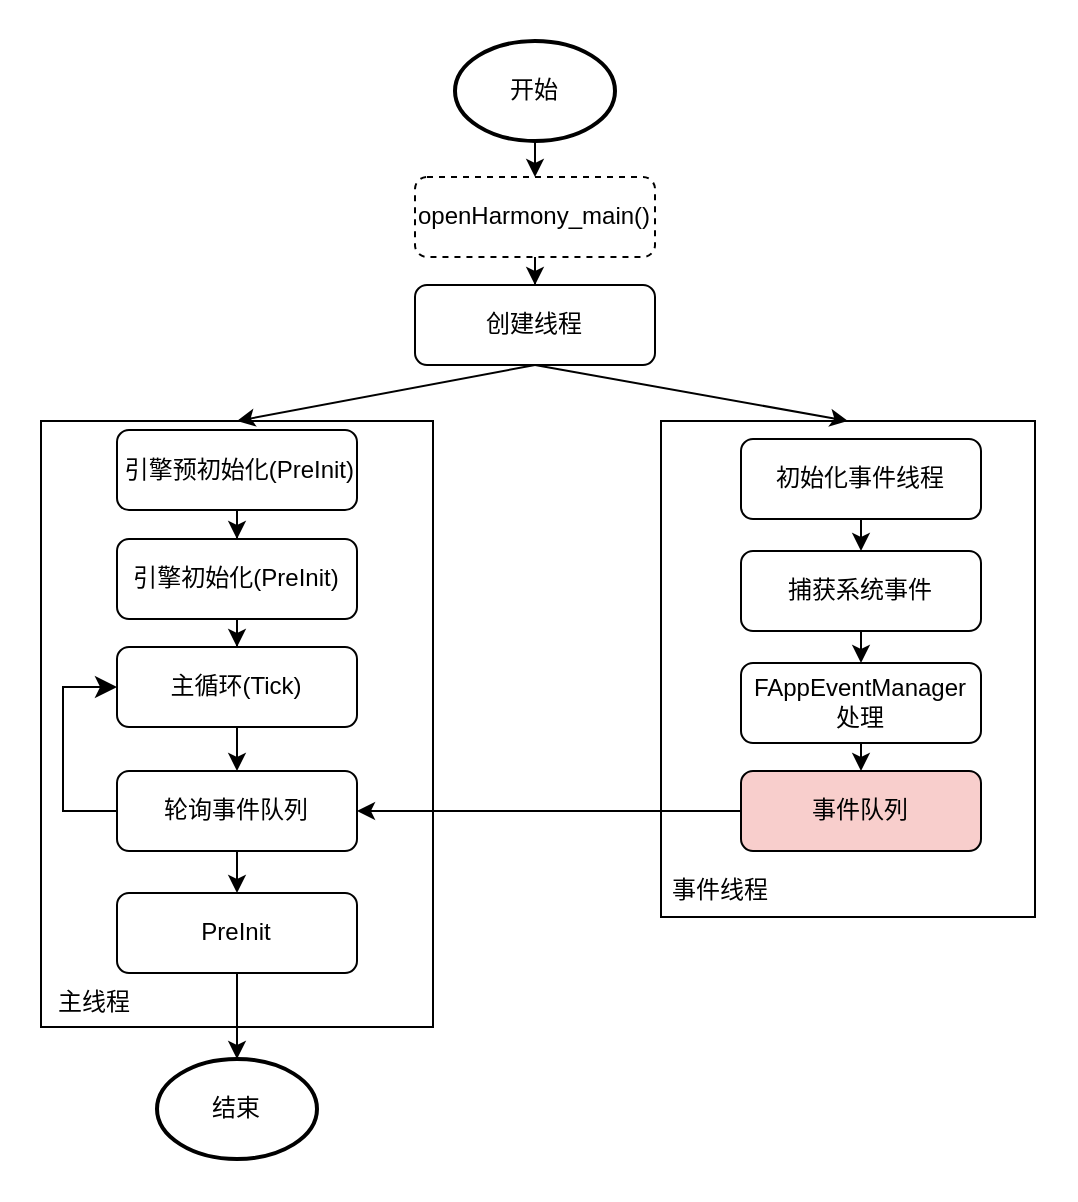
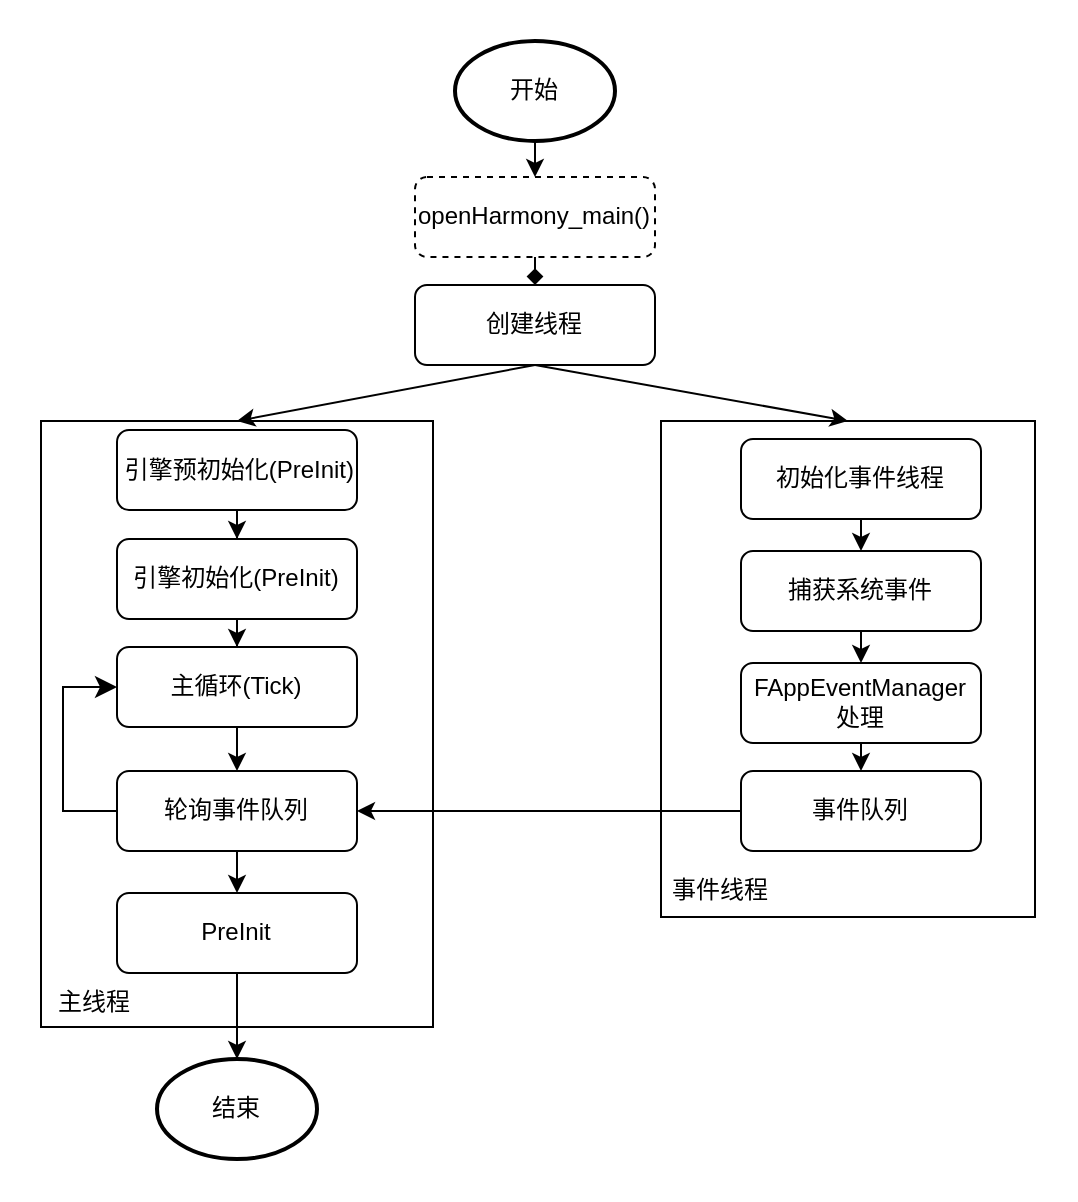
edge "openHarmony_main()" -> "创建线程": arrowhead classic -> diamond
node "事件队列": fillcolor #f8cecc -> #ffffff
